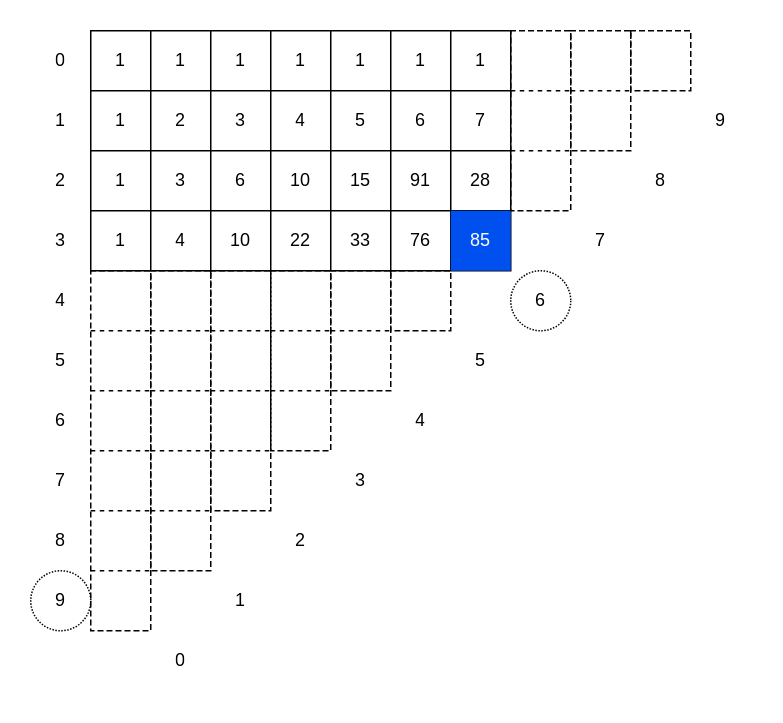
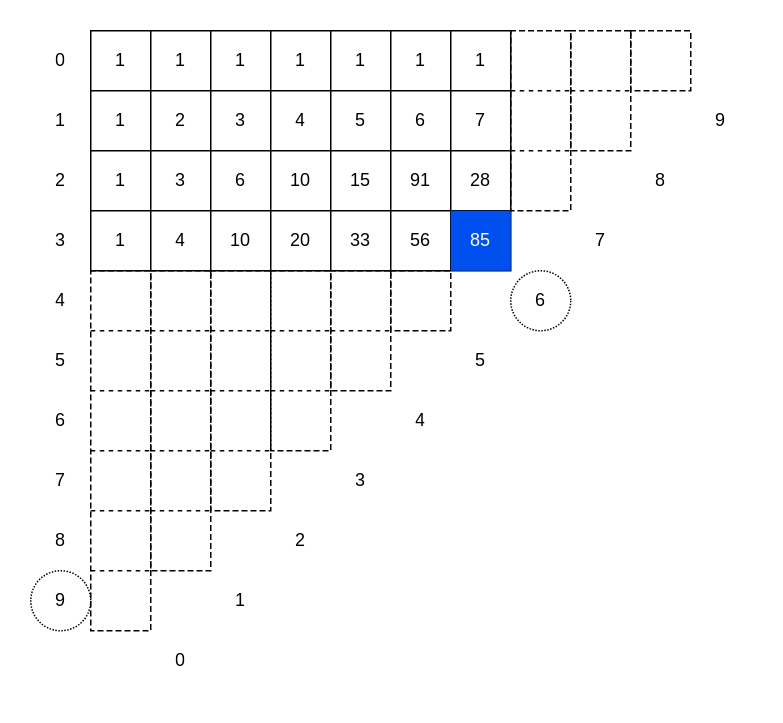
node "22": label "22" -> "20"
node "76": label "76" -> "56"
